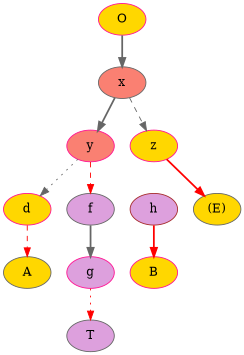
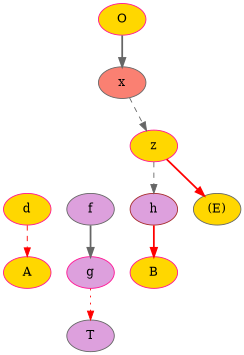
node "y": removed
edge "z" -> "h": added
node "A": color gray40 -> deeppink
